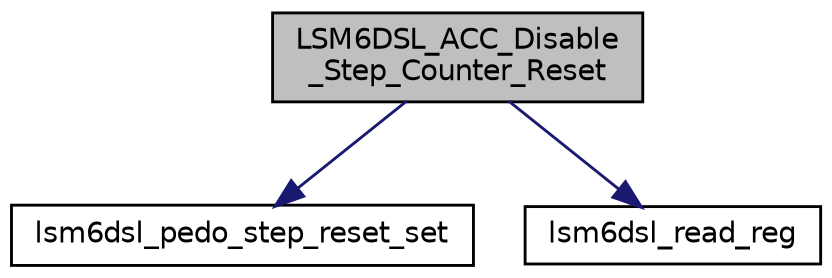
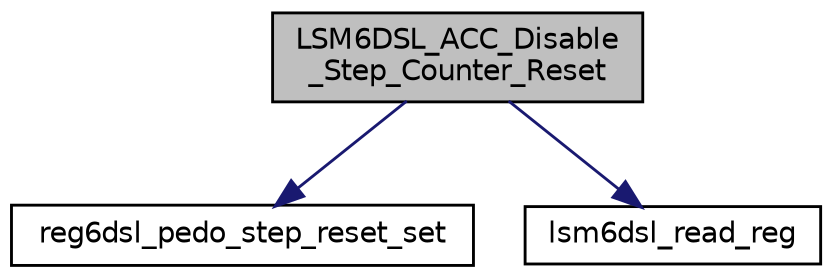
node "lsm6dsl_pedo_step_reset_set": label "lsm6dsl_pedo_step_reset_set" -> "reg6dsl_pedo_step_reset_set"
